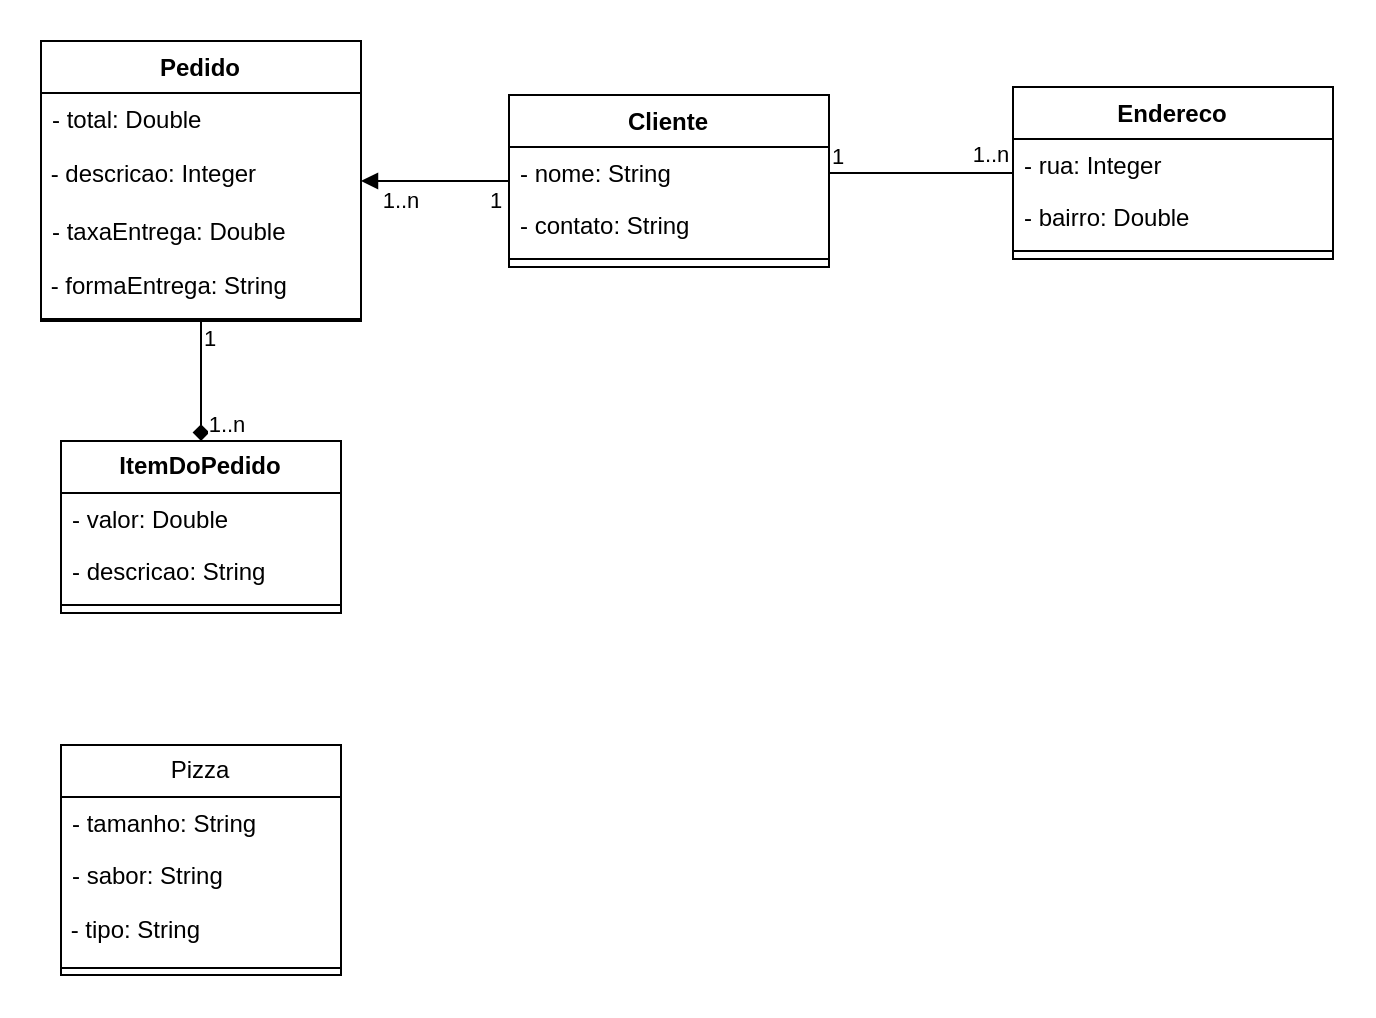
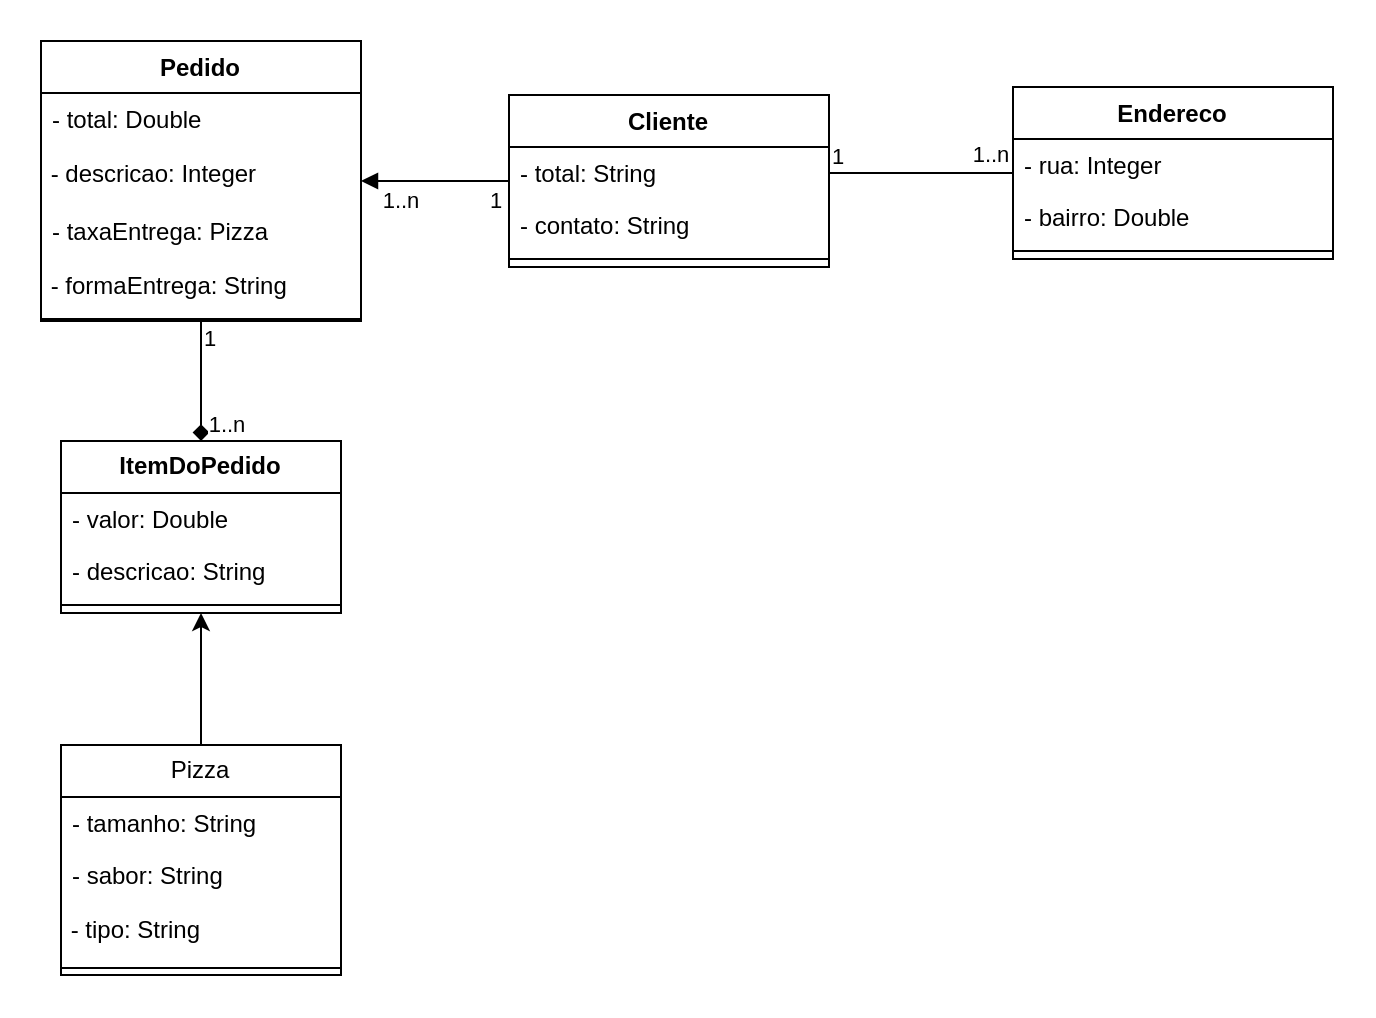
node "- nome: String": label "- nome: String" -> "- total: String"
node "- taxaEntrega: Double": label "- taxaEntrega: Double" -> "- taxaEntrega: Pizza"
edge "Pizza" -> "ItemDoPedido": added
